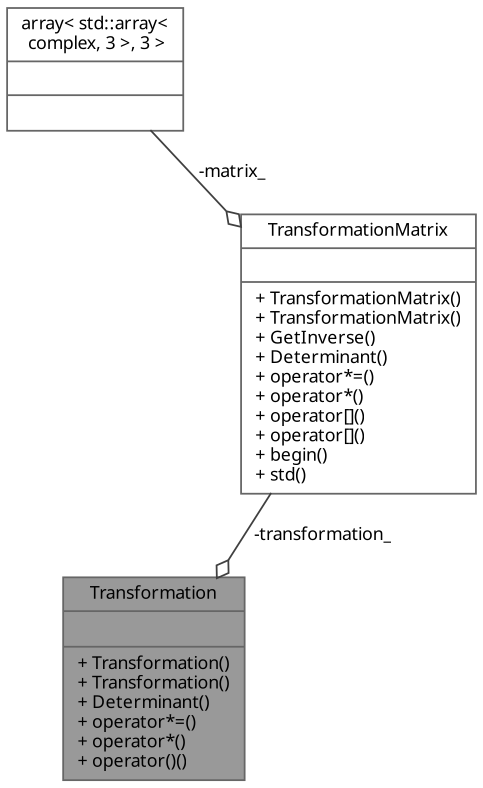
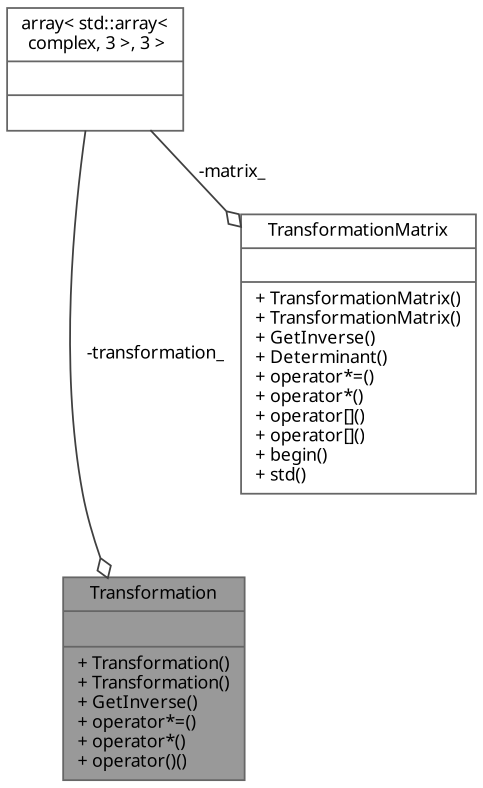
edge "TransformationMatrix" -> "Transformation": now "array< std::array<" -> "Transformation"
node "Transformation": text "+ Determinant()" -> "+ GetInverse()"
